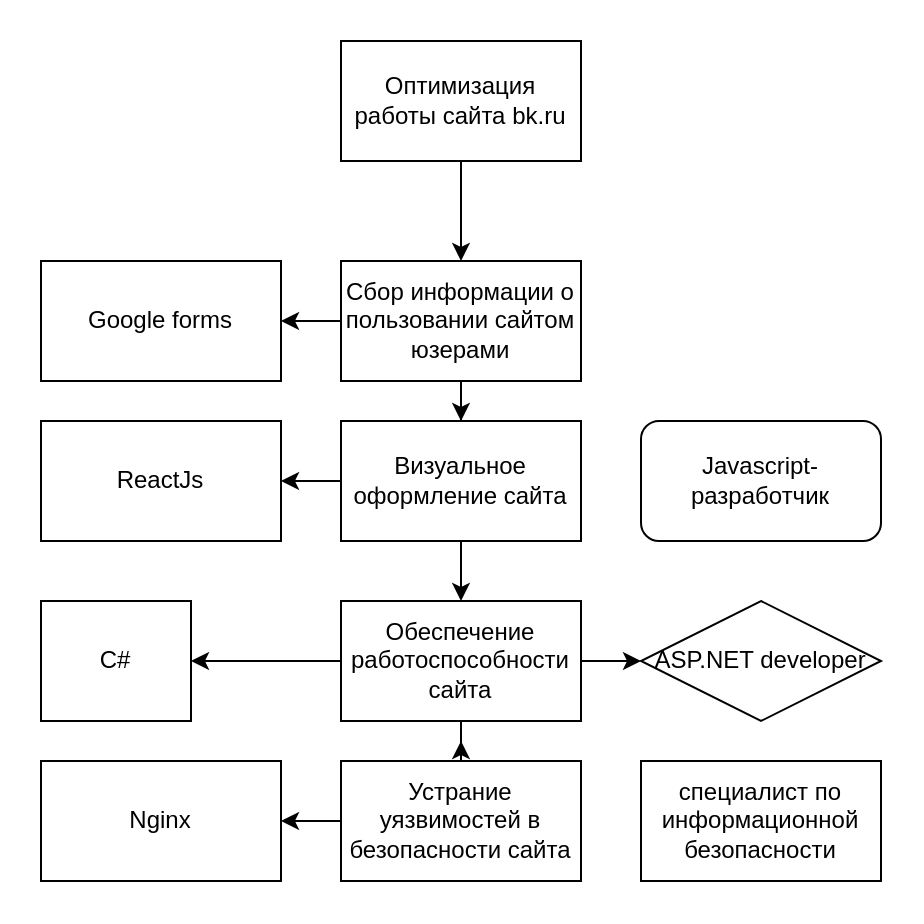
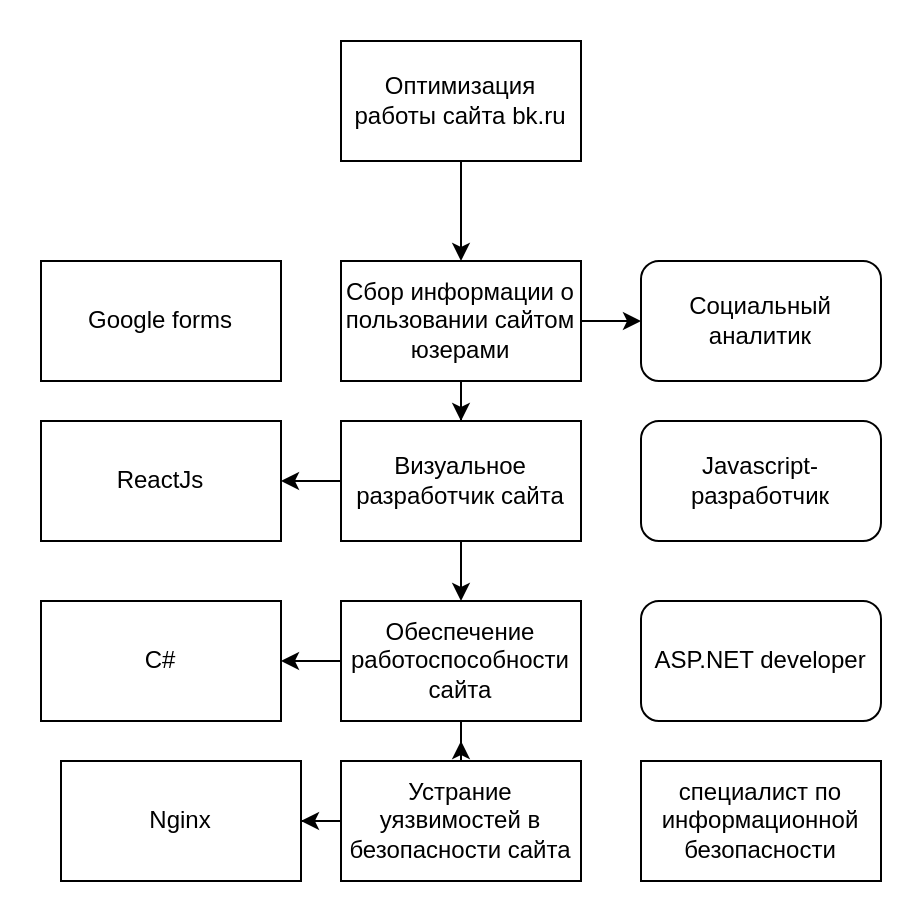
edge "Сбор информации о пользовании сайтом юзерами" -> "Google forms": removed
edge "Сбор информации о пользовании сайтом юзерами" -> "Социальный аналитик": added
node "Социальный аналитик": added
node "Визуальное оформление сайта": label "Визуальное оформление сайта" -> "Визуальное разработчик сайта"
node "C#": size 150x120 -> 240x120
edge "Обеспечение работоспособности сайта" -> "ASP.NET developer": removed
node "ASP.NET developer": shape diamond -> rounded rectangle
node "Nginx": moved (161, 821) -> (181, 821)
